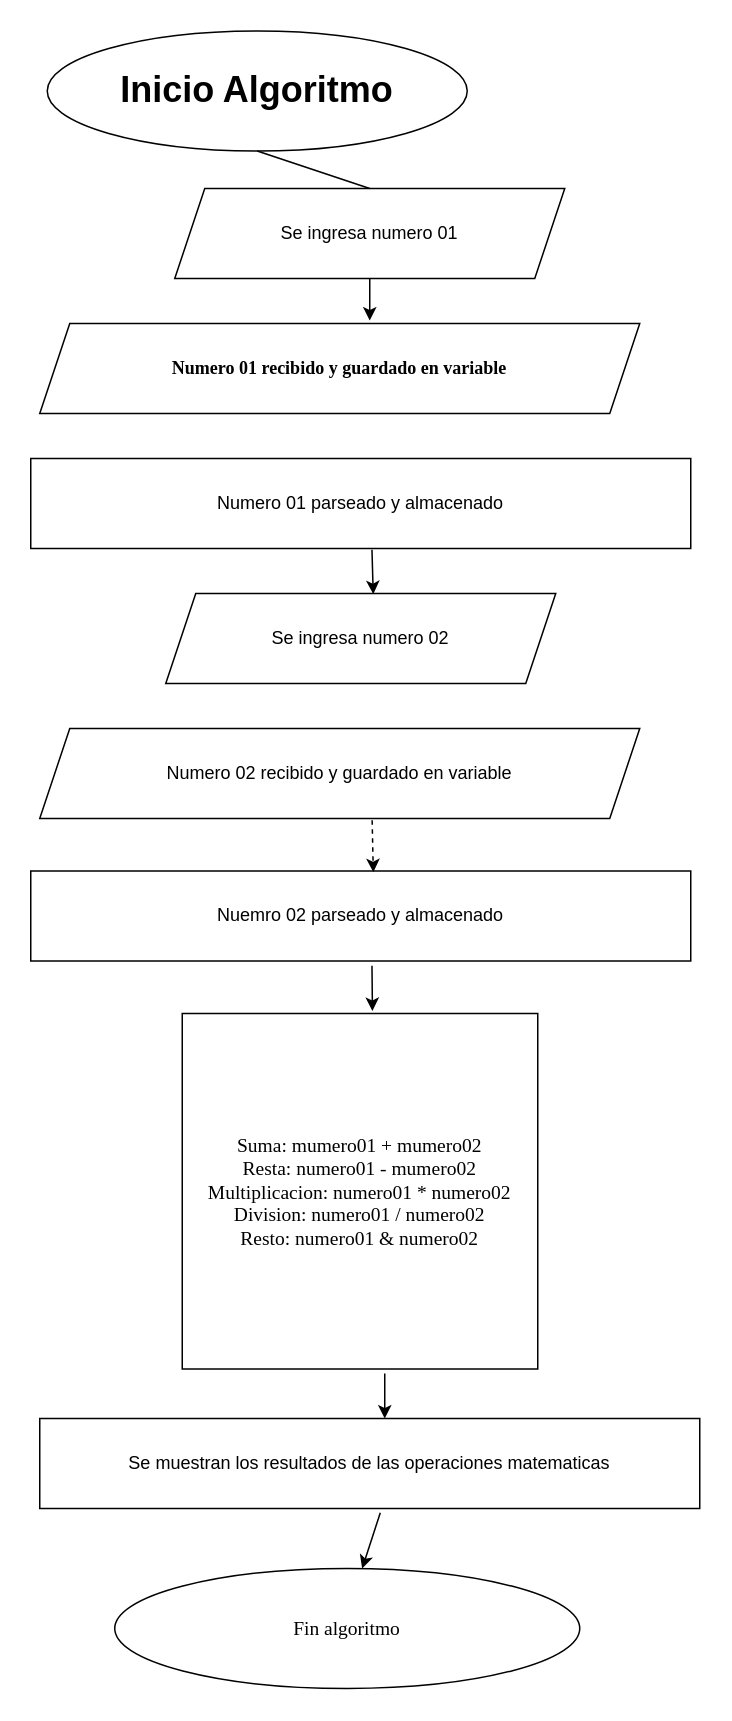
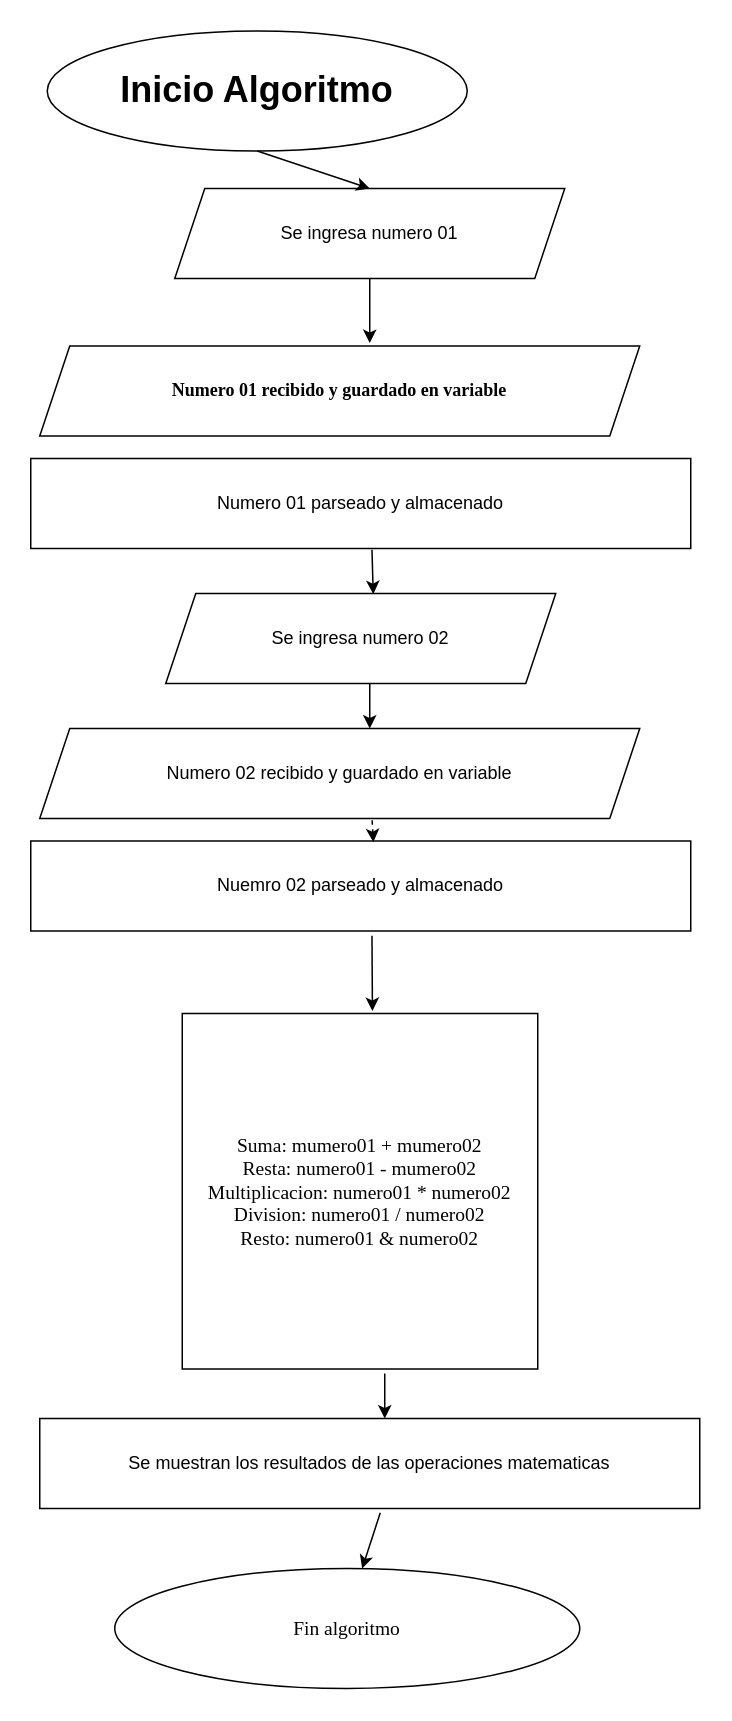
edge "Inicio Algoritmo" -- "Se ingresa numero 01": arrowhead none -> classic
node "Numero 01 recibido y guardado en variable": moved (340, 368) -> (340, 391)
edge "Se ingresa numero 02" -> "Numero 02 recibido y guardado en variable": added
node "Nuemro 02 parseado y almacenado": moved (361, 916) -> (361, 886)
